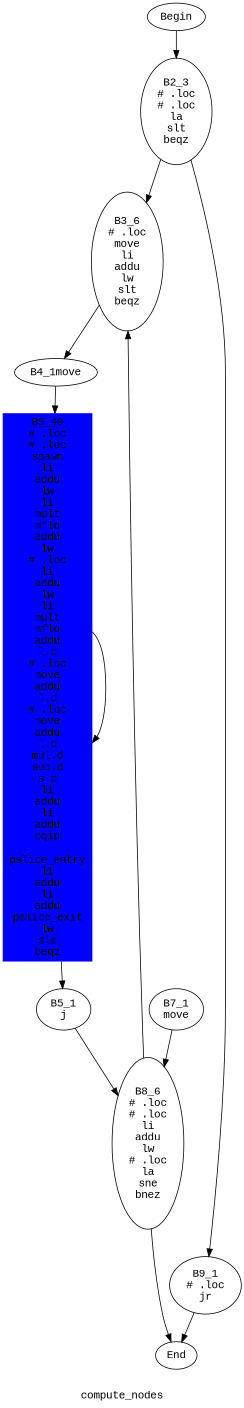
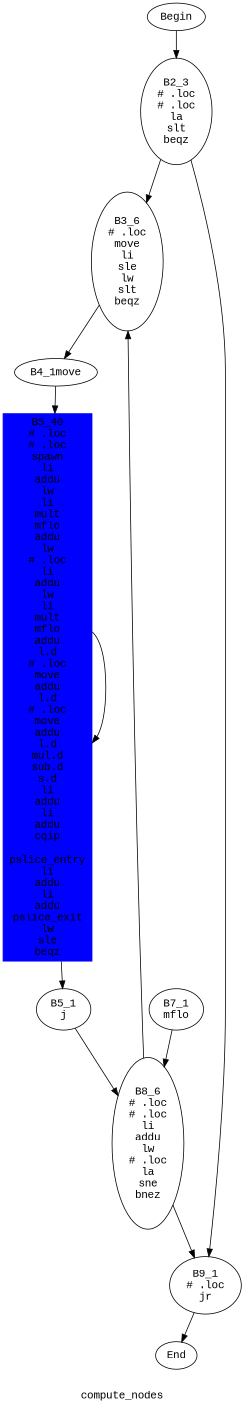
node "B3_6 # .loc move li addu lw slt beqz": label "B3_6 # .loc move li addu lw slt beqz" -> "B3_6 # .loc move li sle lw slt beqz"
node "B7_1 move": label "B7_1 move" -> "B7_1 mflo"
edge "B8_6 # .loc # .loc li addu lw # .loc la sne bnez" -> "End": now "B8_6 # .loc # .loc li addu lw # .loc la sne bnez" -> "B9_1 # .loc jr"
